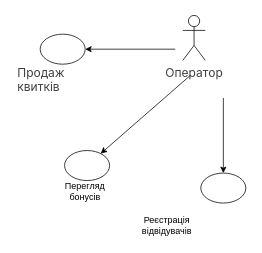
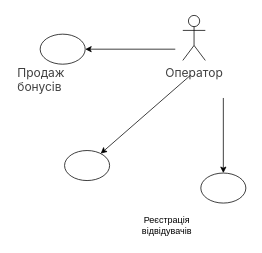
node "Продаж квитків": label "Продаж квитків" -> "Продаж бонусів"
node "Перегляд бонусів": removed
